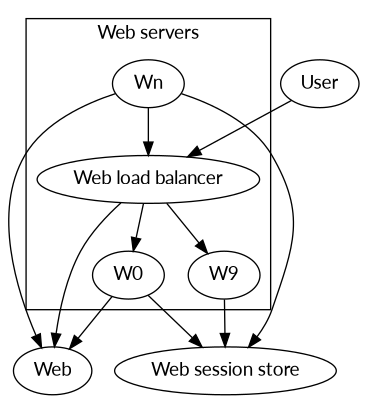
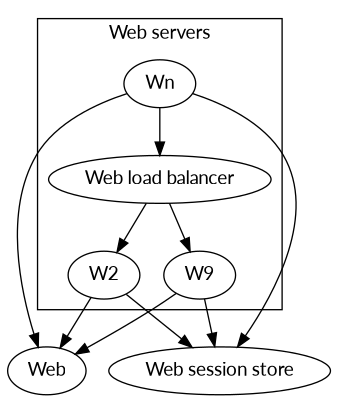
node "User": removed
edge "Web load balancer" -> "Web": now "W9" -> "Web"
node "W0": label "W0" -> "W2"
